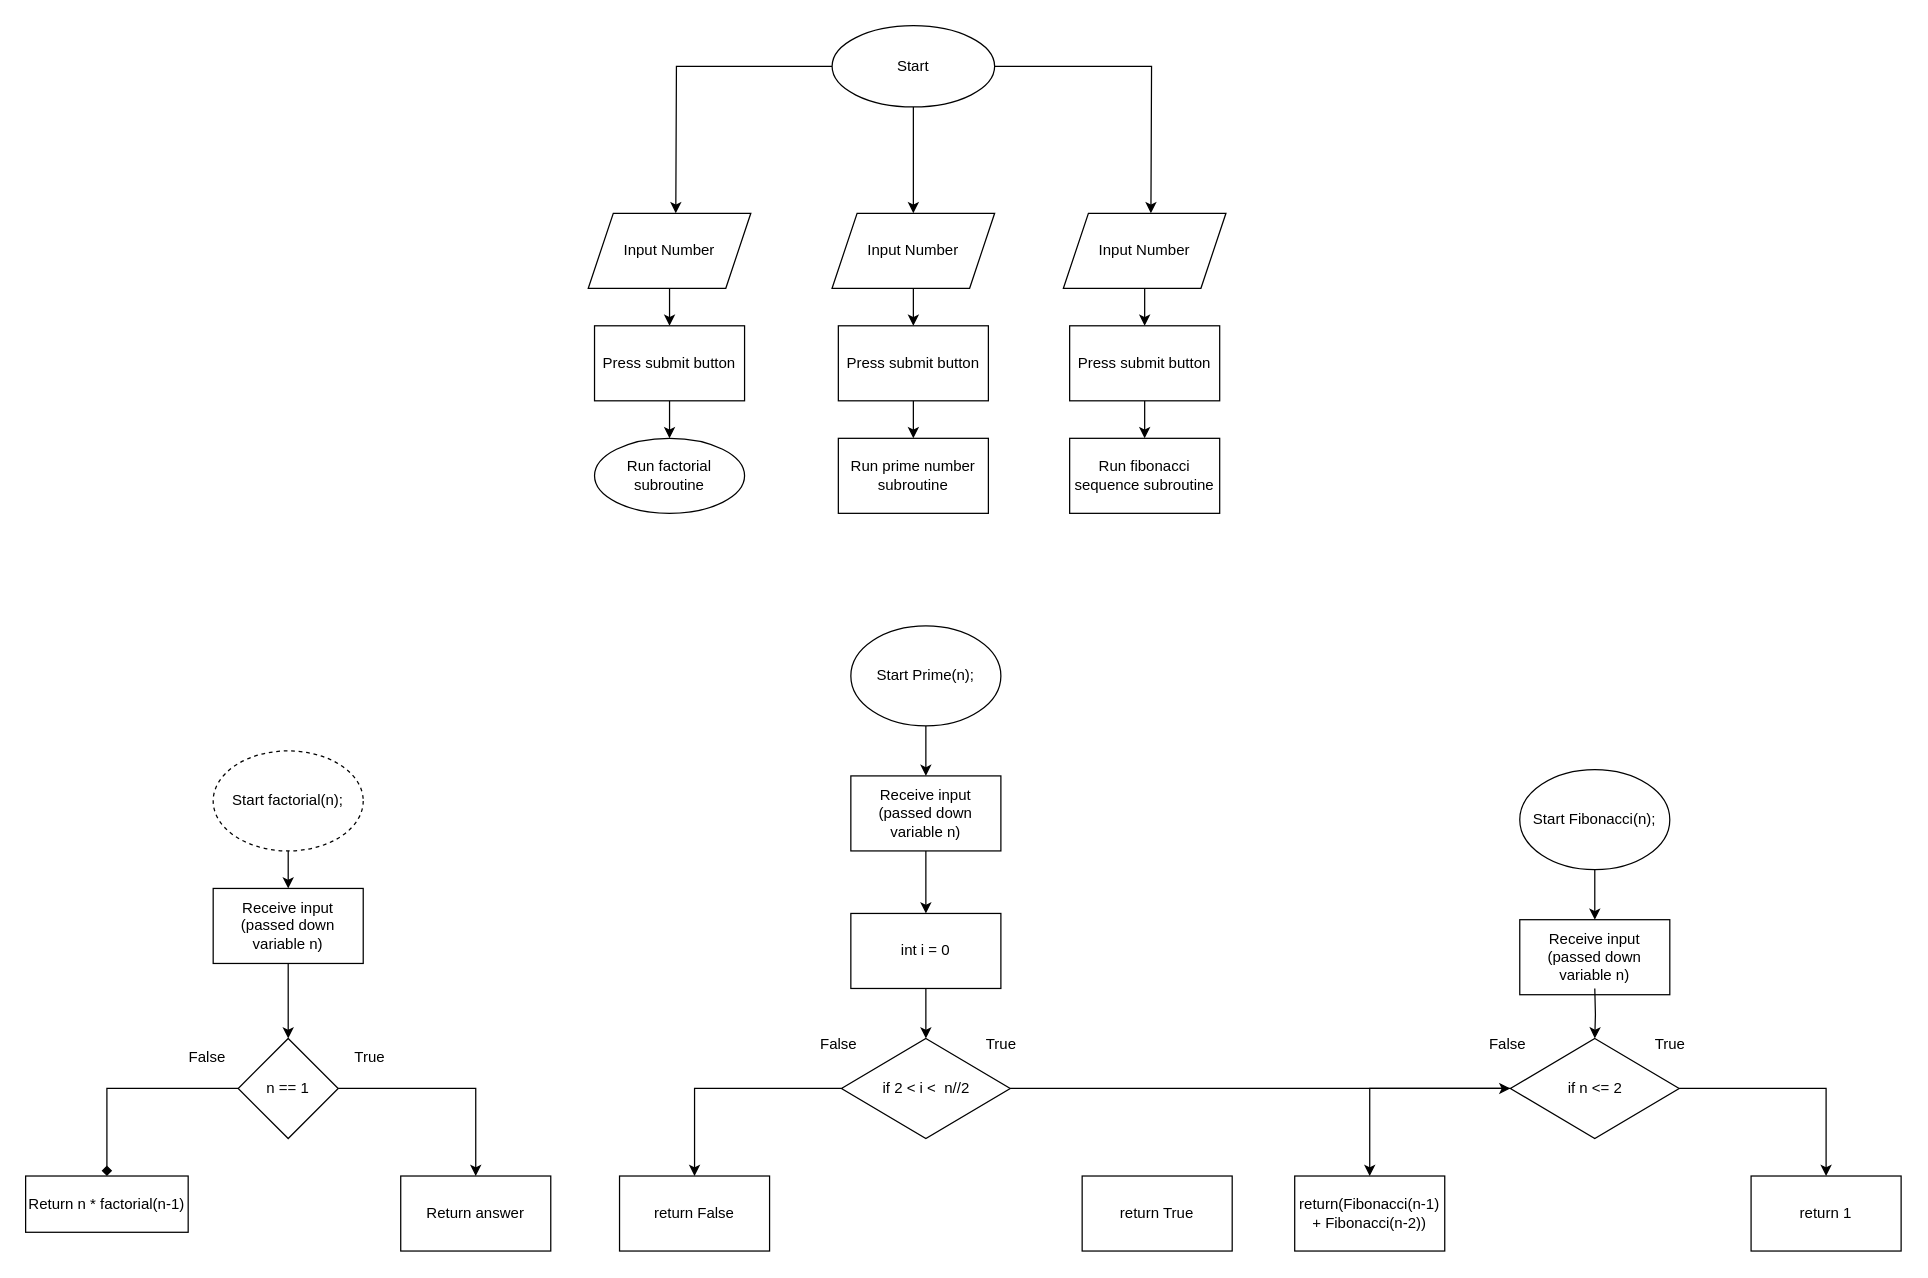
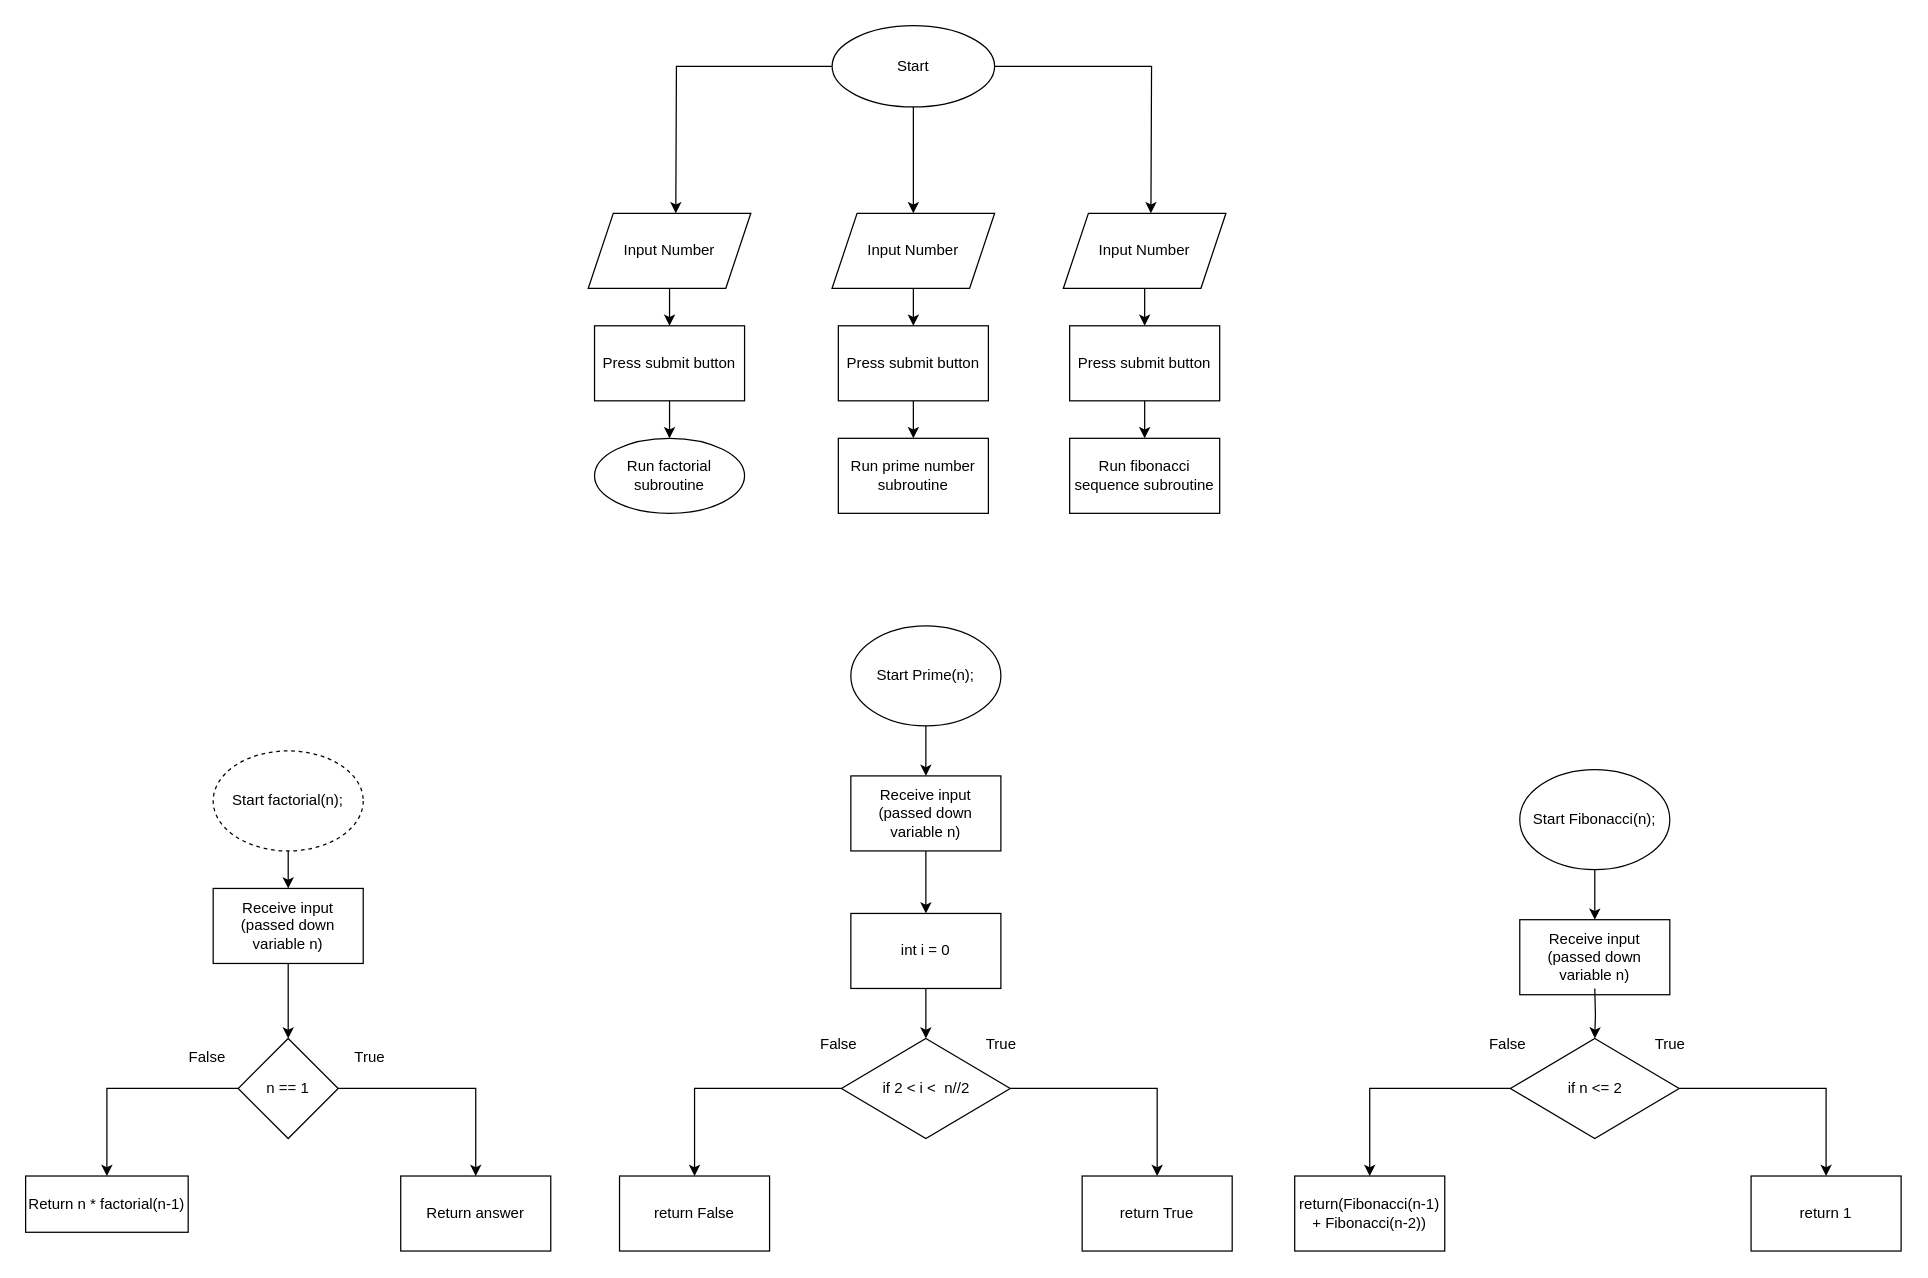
edge "if 2 < i < n//2" -> "if n <= 2": now "if 2 < i < n//2" -> "return True"
edge "n == 1" -> "Return n * factorial(n-1)": arrowhead diamond -> classic
